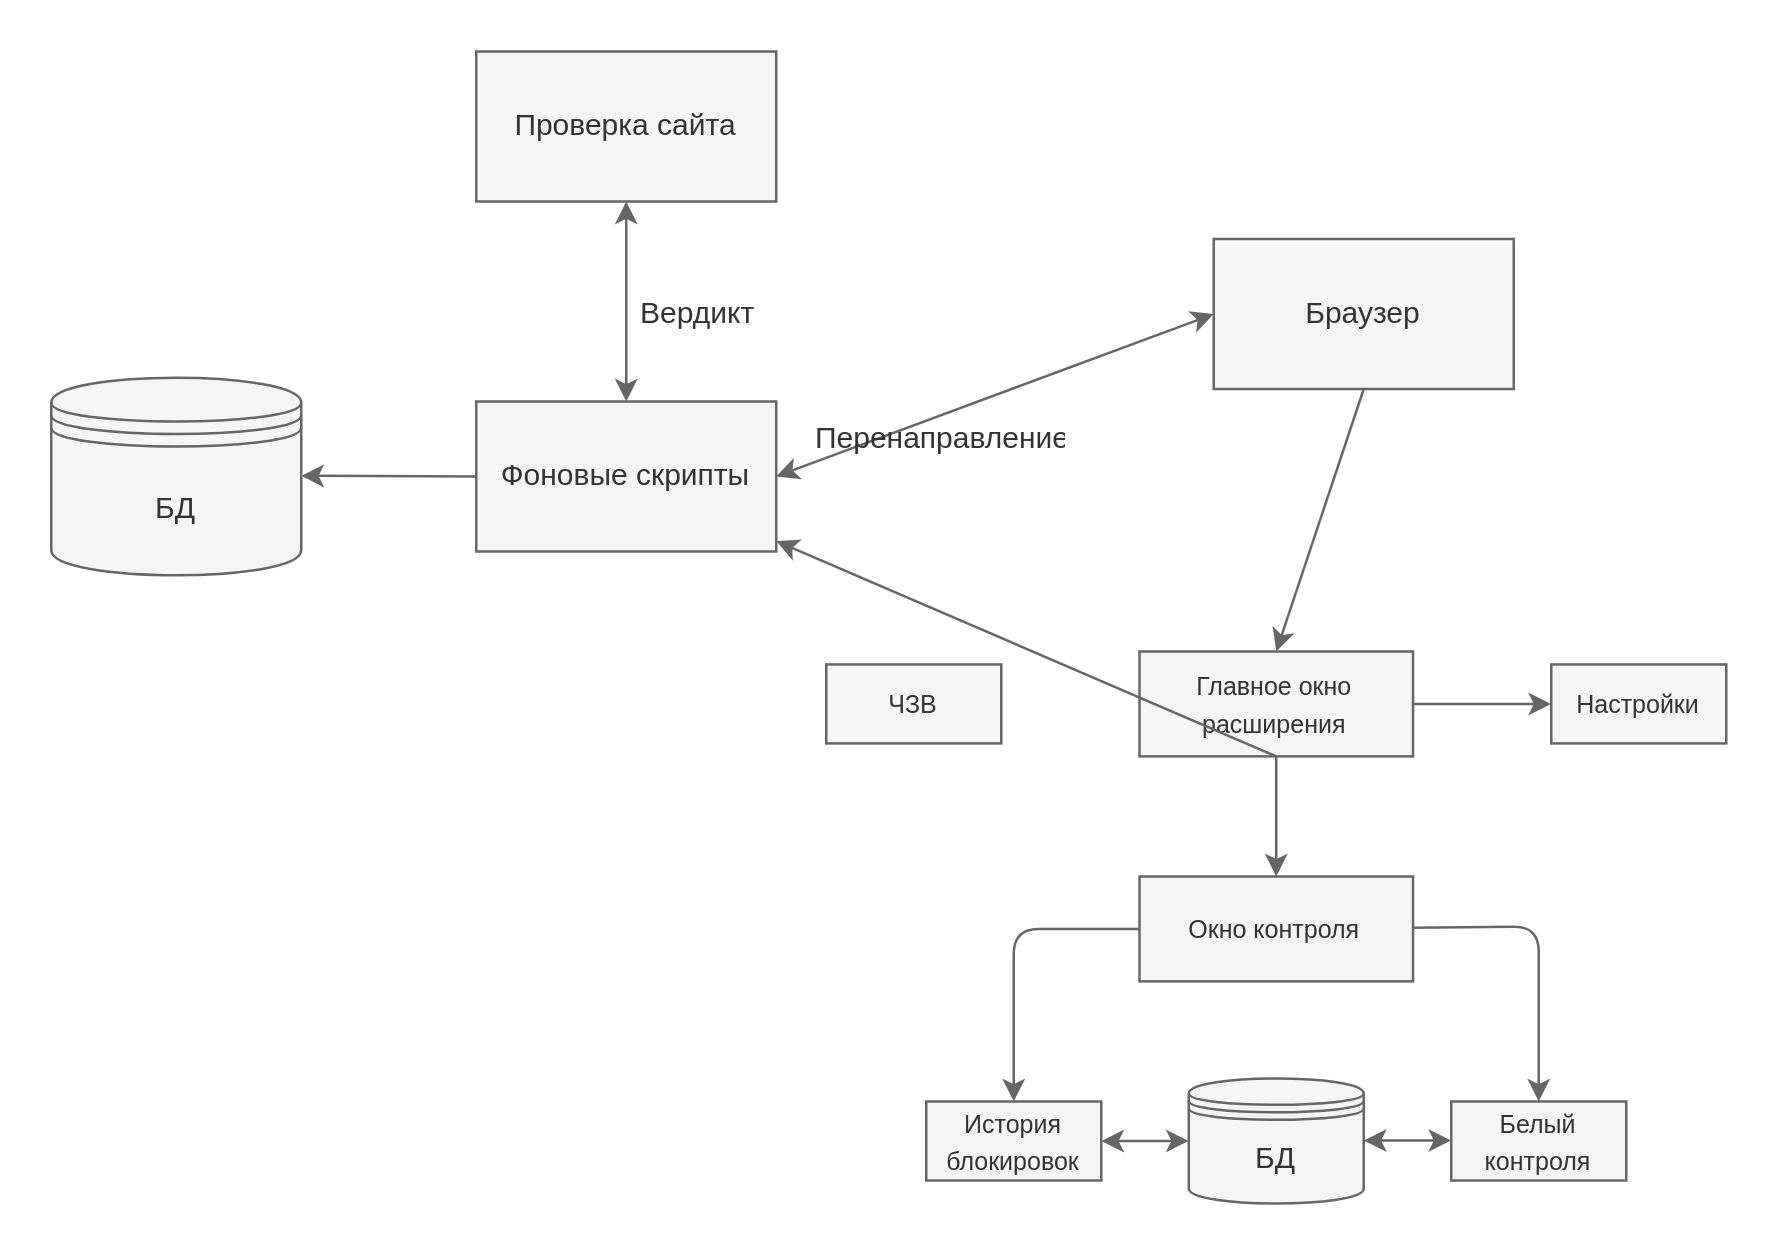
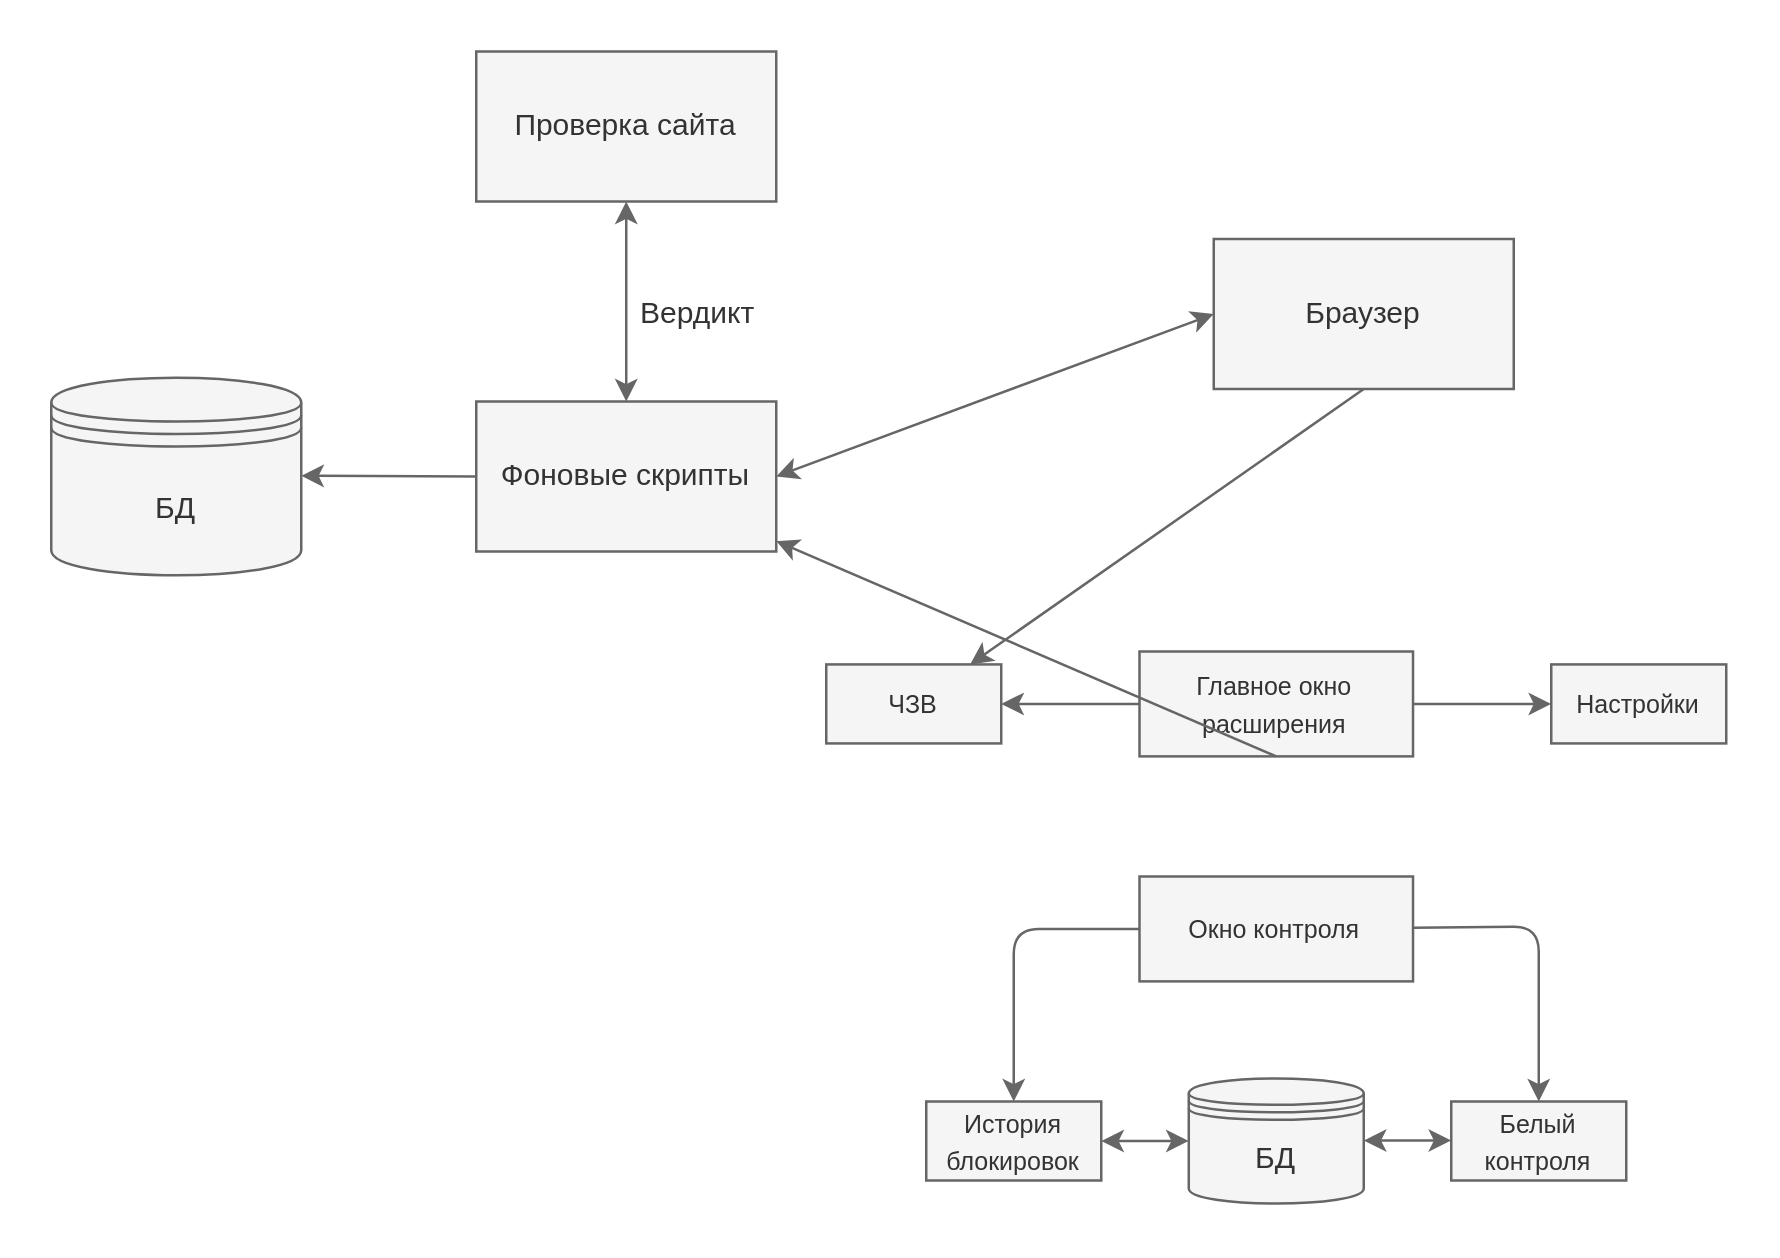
node "Перенаправление": removed
edge "Браузер" -> "Главное окно расширения": now "Браузер" -> "ЧЗВ"
edge "Главное окно расширения" -> "Окно контроля": now "Главное окно расширения" -> "ЧЗВ"
